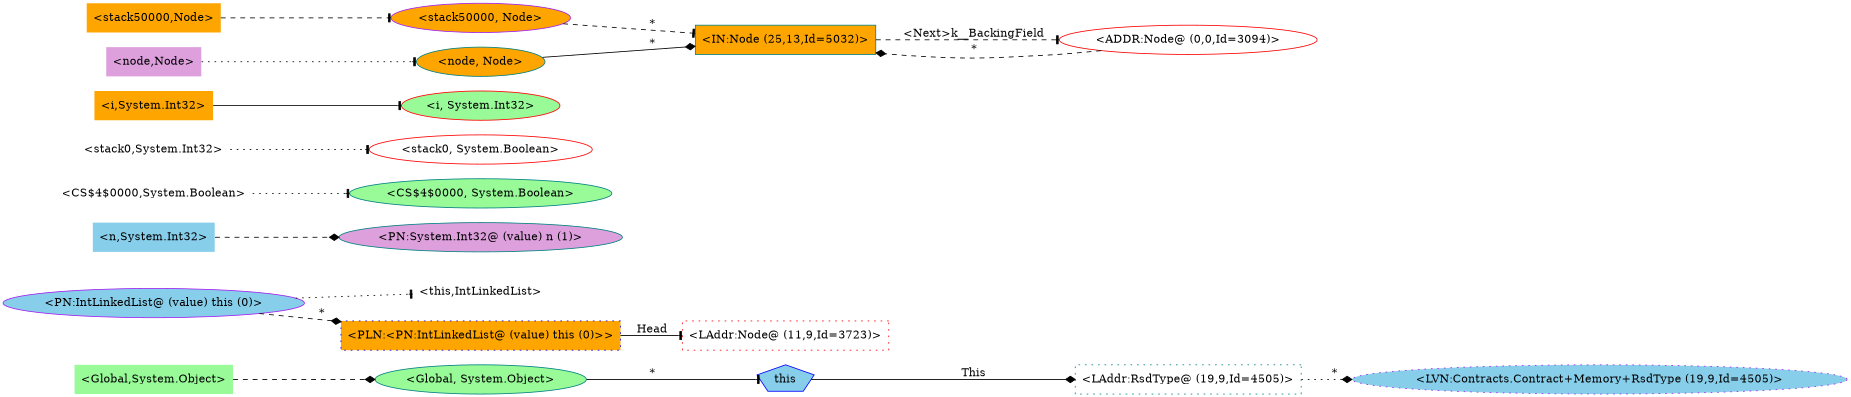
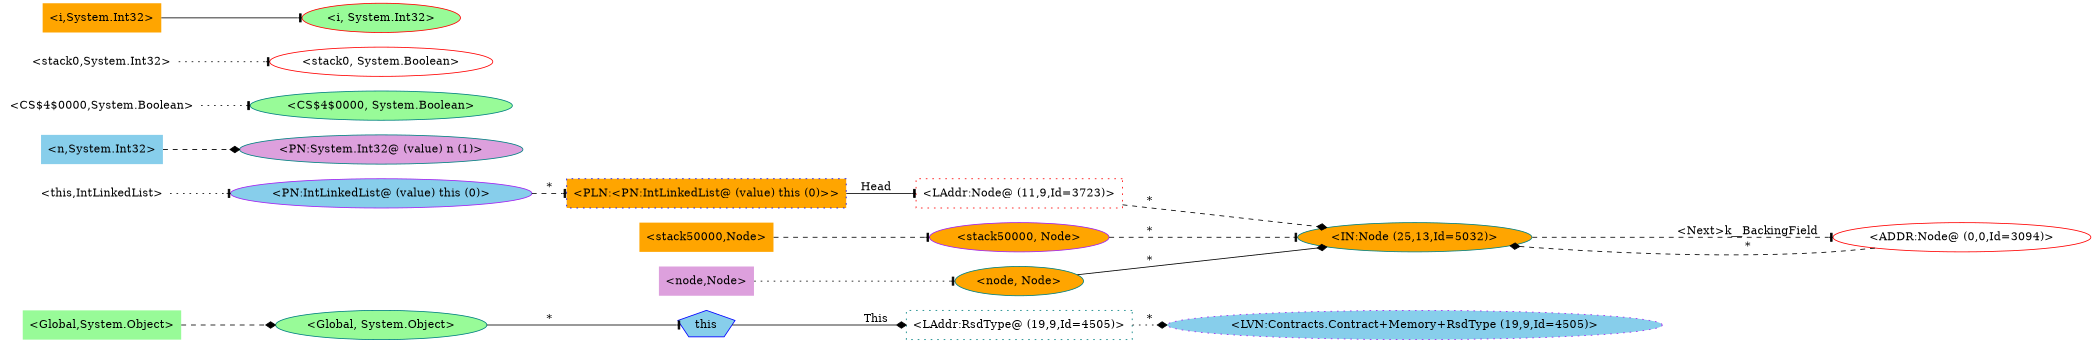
node "<IN:Node (25,13,Id=5032)>": shape box -> ellipse
edge "<LAddr:Node@ (11,9,Id=3723)>" -> "<IN:Node (25,13,Id=5032)>": added, label "*"
edge "<PN:IntLinkedList@ (value) this (0)>" -> "<this,IntLinkedList>": reversed
edge "<PN:IntLinkedList@ (value) this (0)>" -> "<PLN:<PN:IntLinkedList@ (value) this (0)>>": arrowhead diamond -> tee
